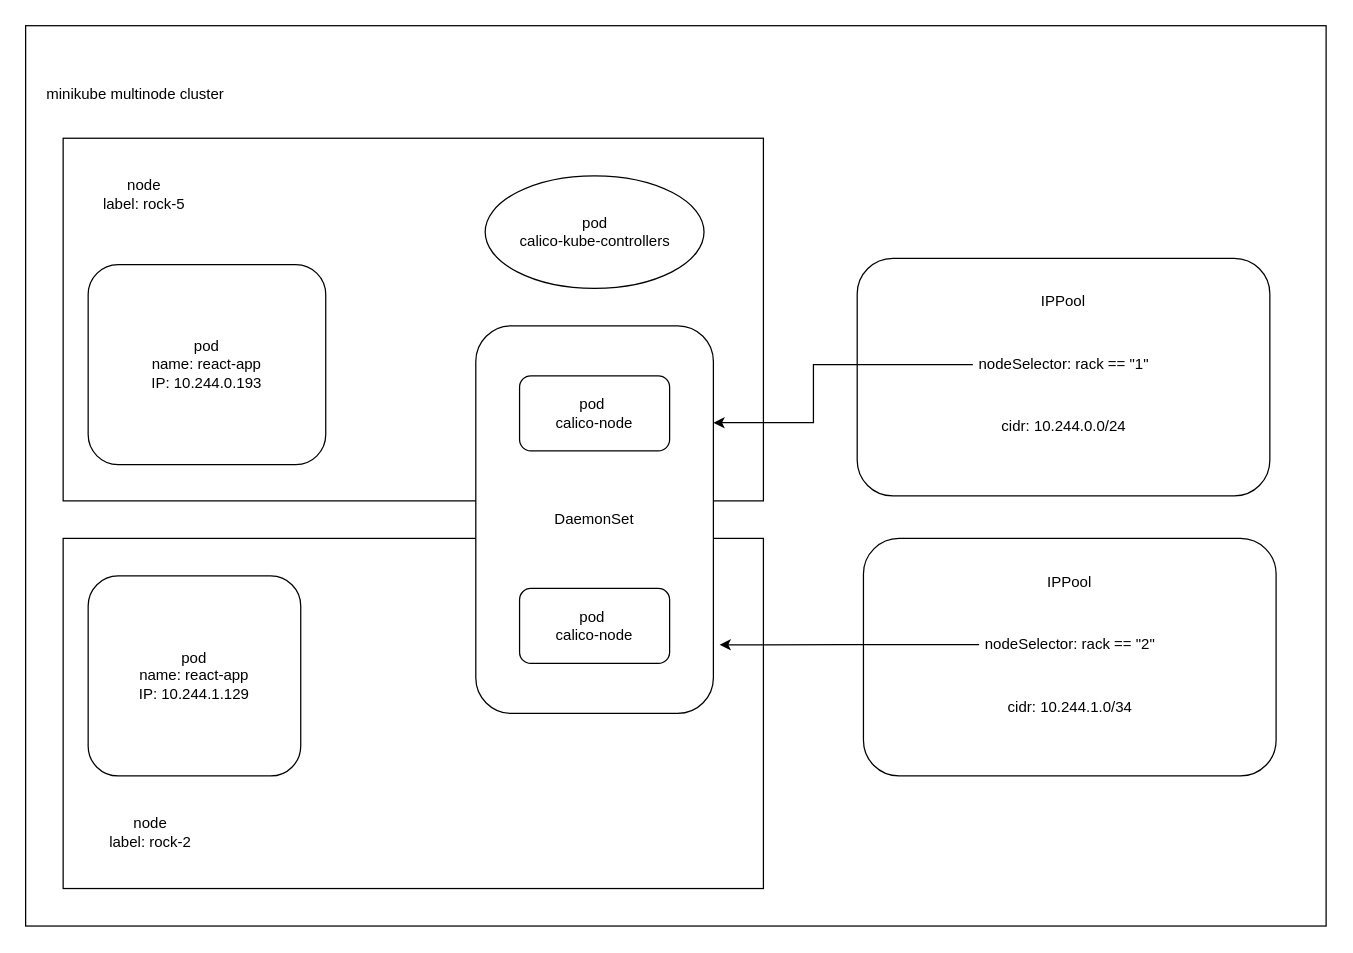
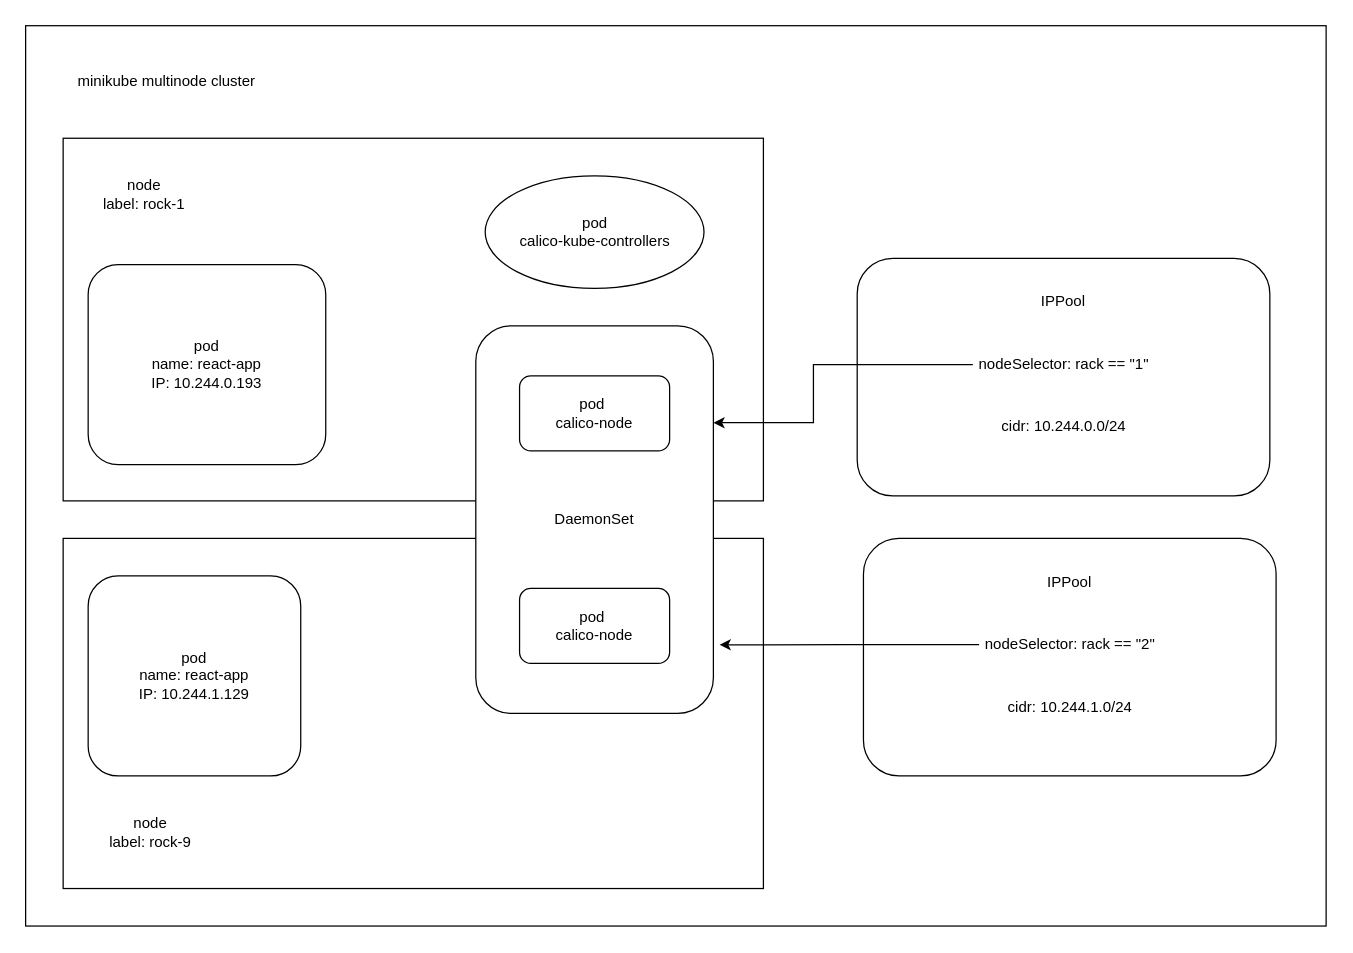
node "minikube multinode cluster": moved (136, 94) -> (167, 82)
node "node label: rock-5": label "node label: rock-5" -> "node label: rock-1"
node "cidr: 10.244.1.0/34": label "cidr: 10.244.1.0/34" -> "cidr: 10.244.1.0/24"
node "node label: rock-2": label "node label: rock-2" -> "node label: rock-9"
